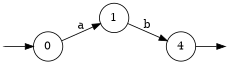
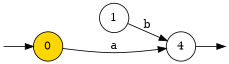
edge "0" -> "1": now "0" -> "4"
node "0": fillcolor white -> gold
